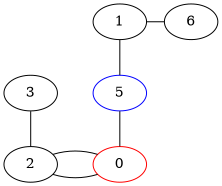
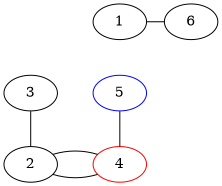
edge "1" -- "5": removed
node "0": label "0" -> "4"
